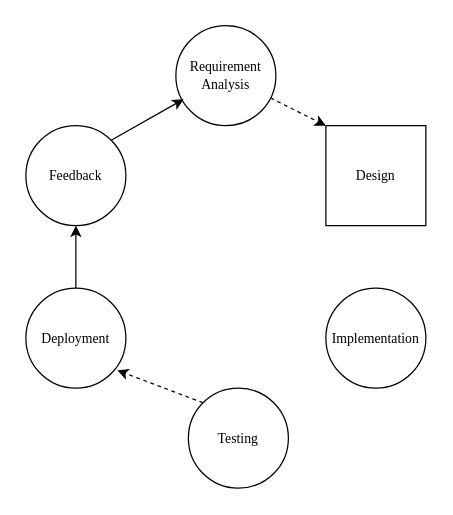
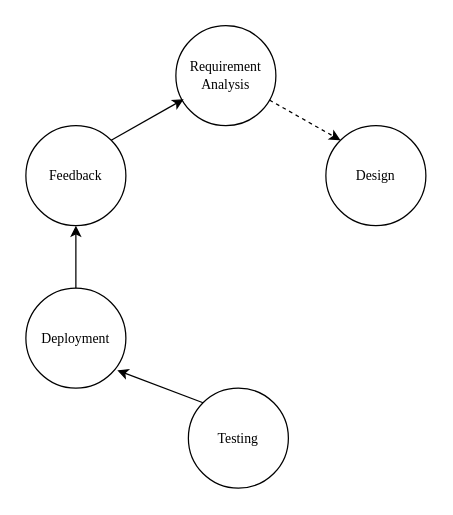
node "Design": shape rectangle -> ellipse
node "Implementation": removed
edge "Testing" -> "Deployment": style dashed -> solid
